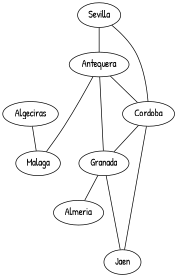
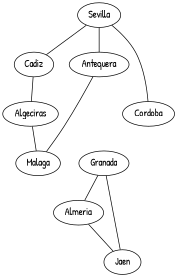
node "Cadiz": added
edge "Antequera" -- "Cordoba": removed
edge "Antequera" -- "Granada": removed
edge "Cordoba" -- "Granada": removed
edge "Cordoba" -- "Jaen": now "Almeria" -- "Jaen"
